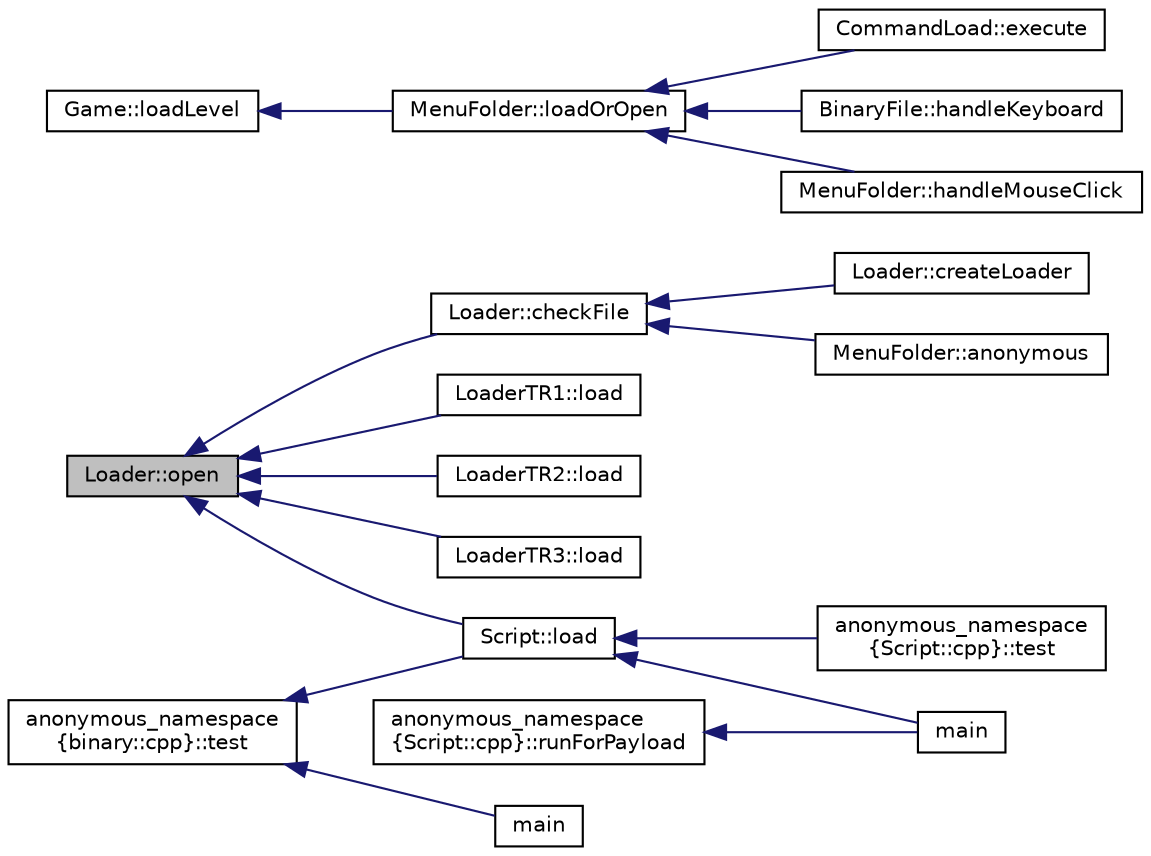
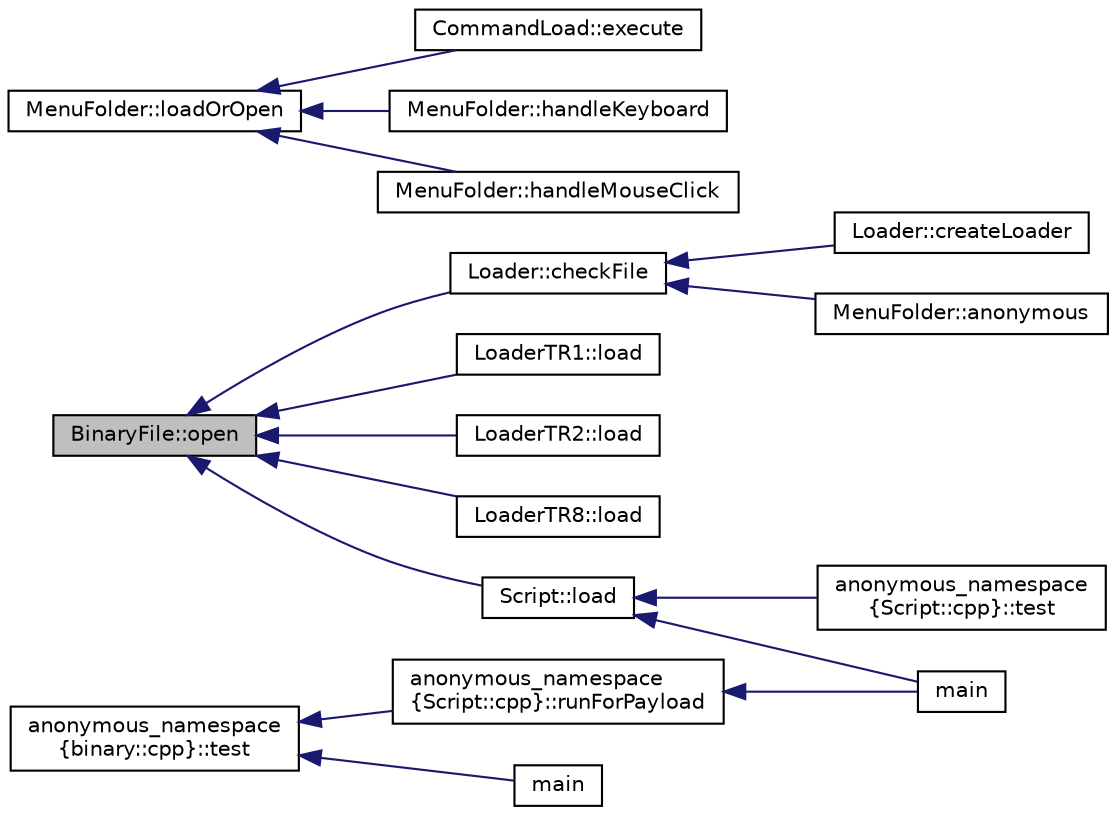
node "Game::loadLevel": removed
node "BinaryFile::handleKeyboard": label "BinaryFile::handleKeyboard" -> "MenuFolder::handleKeyboard"
node "Loader::open": label "Loader::open" -> "BinaryFile::open"
node "LoaderTR3::load": label "LoaderTR3::load" -> "LoaderTR8::load"
edge "Script::load" -> "anonymous_namespace {binary::cpp}::test": now "anonymous_namespace {Script::cpp}::runForPayload" -> "anonymous_namespace {binary::cpp}::test"
